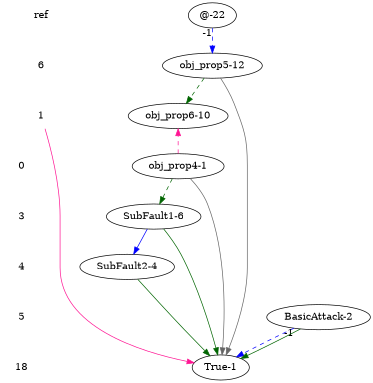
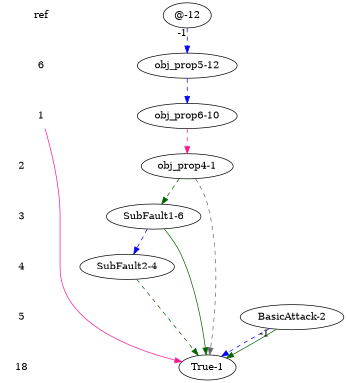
node "@-22": label "@-22" -> "@-12"
edge "obj_prop5-12" -> "obj_prop6-10": color darkgreen -> blue
edge "obj_prop4-1" -> "obj_prop6-10": reversed
node "0": label "0" -> "2"
edge "obj_prop5-12" -> "True-1": removed
edge "SubFault1-6" -> "SubFault2-4": style solid -> dashed
edge "obj_prop4-1" -> "True-1": style solid -> dashed
edge "SubFault2-4" -> "True-1": style solid -> dashed
